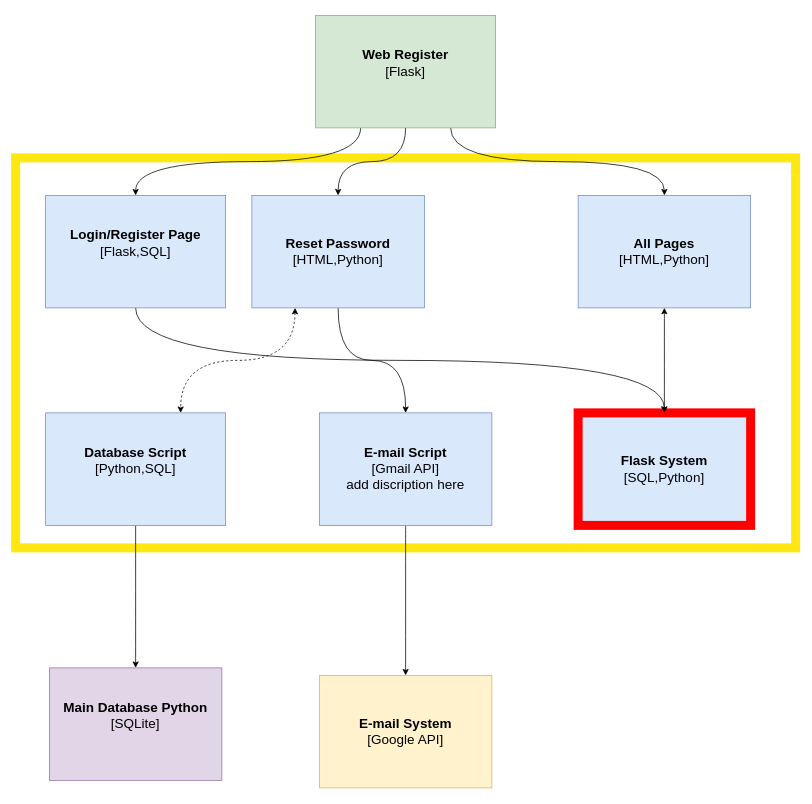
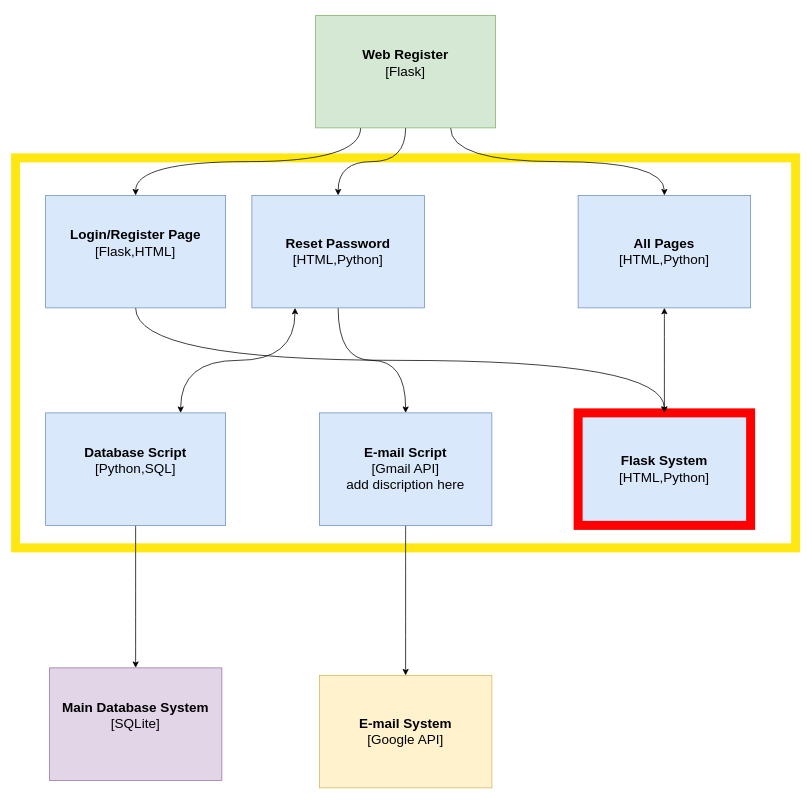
node "Login/Register Page [Flask,SQL]": label "Login/Register Page [Flask,SQL]" -> "Login/Register Page [Flask,HTML]"
edge "Reset Password [HTML,Python]" -- "Database Script [Python,SQL]": style dashed -> solid
node "Flask System [SQL,Python]": label "Flask System [SQL,Python]" -> "Flask System [HTML,Python]"
node "Main Database Python [SQLite]": label "Main Database Python [SQLite]" -> "Main Database System [SQLite]"
